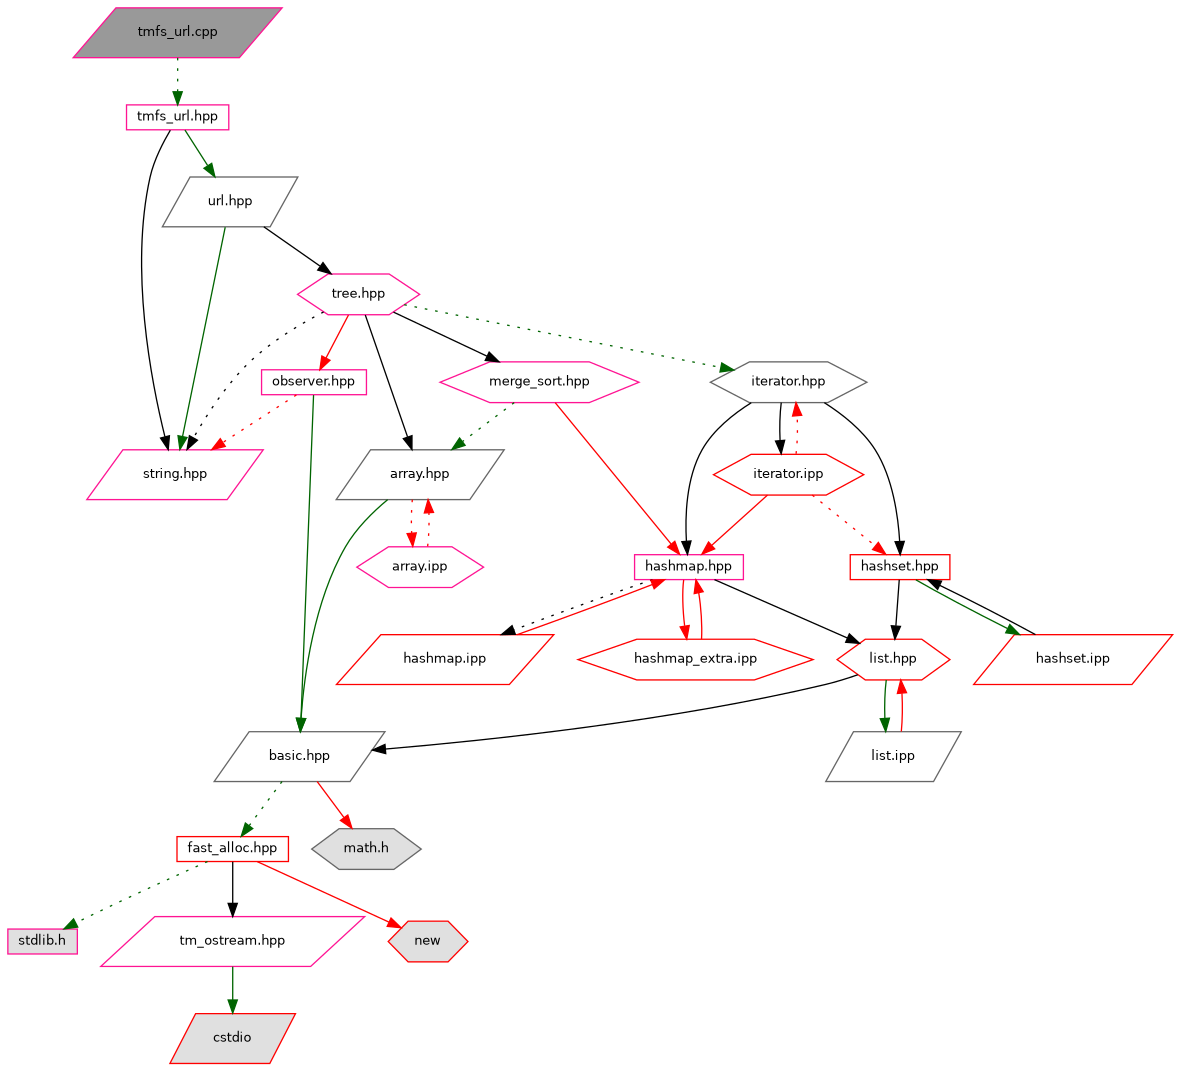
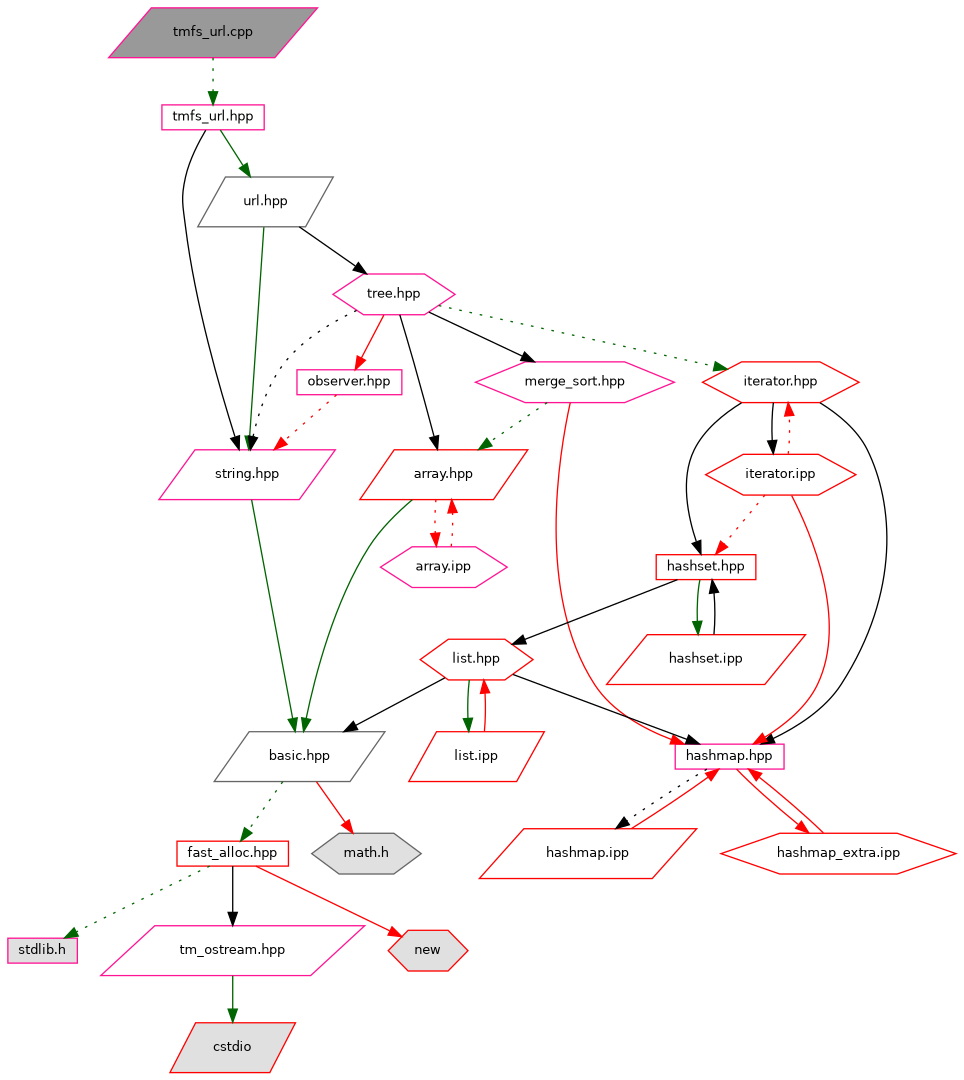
node "iterator.hpp": color gray40 -> red
node "array.hpp": color gray40 -> red
edge "observer.hpp" -> "basic.hpp": now "string.hpp" -> "basic.hpp"
edge "hashmap.hpp" -> "list.hpp": reversed
node "list.ipp": color gray40 -> red
